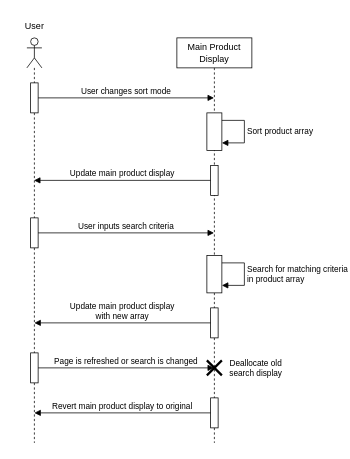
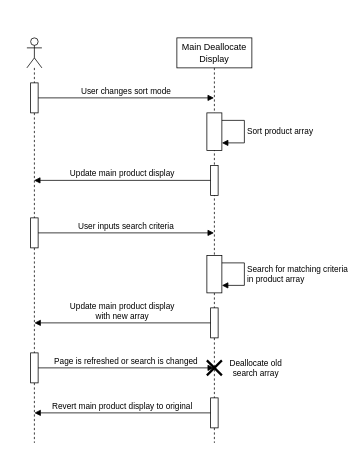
node "User": removed
node "Main Product Display": label "Main Product Display" -> "Main Deallocate Display"
node "Deallocate old search display": label "Deallocate old search display" -> "Deallocate old search array"
